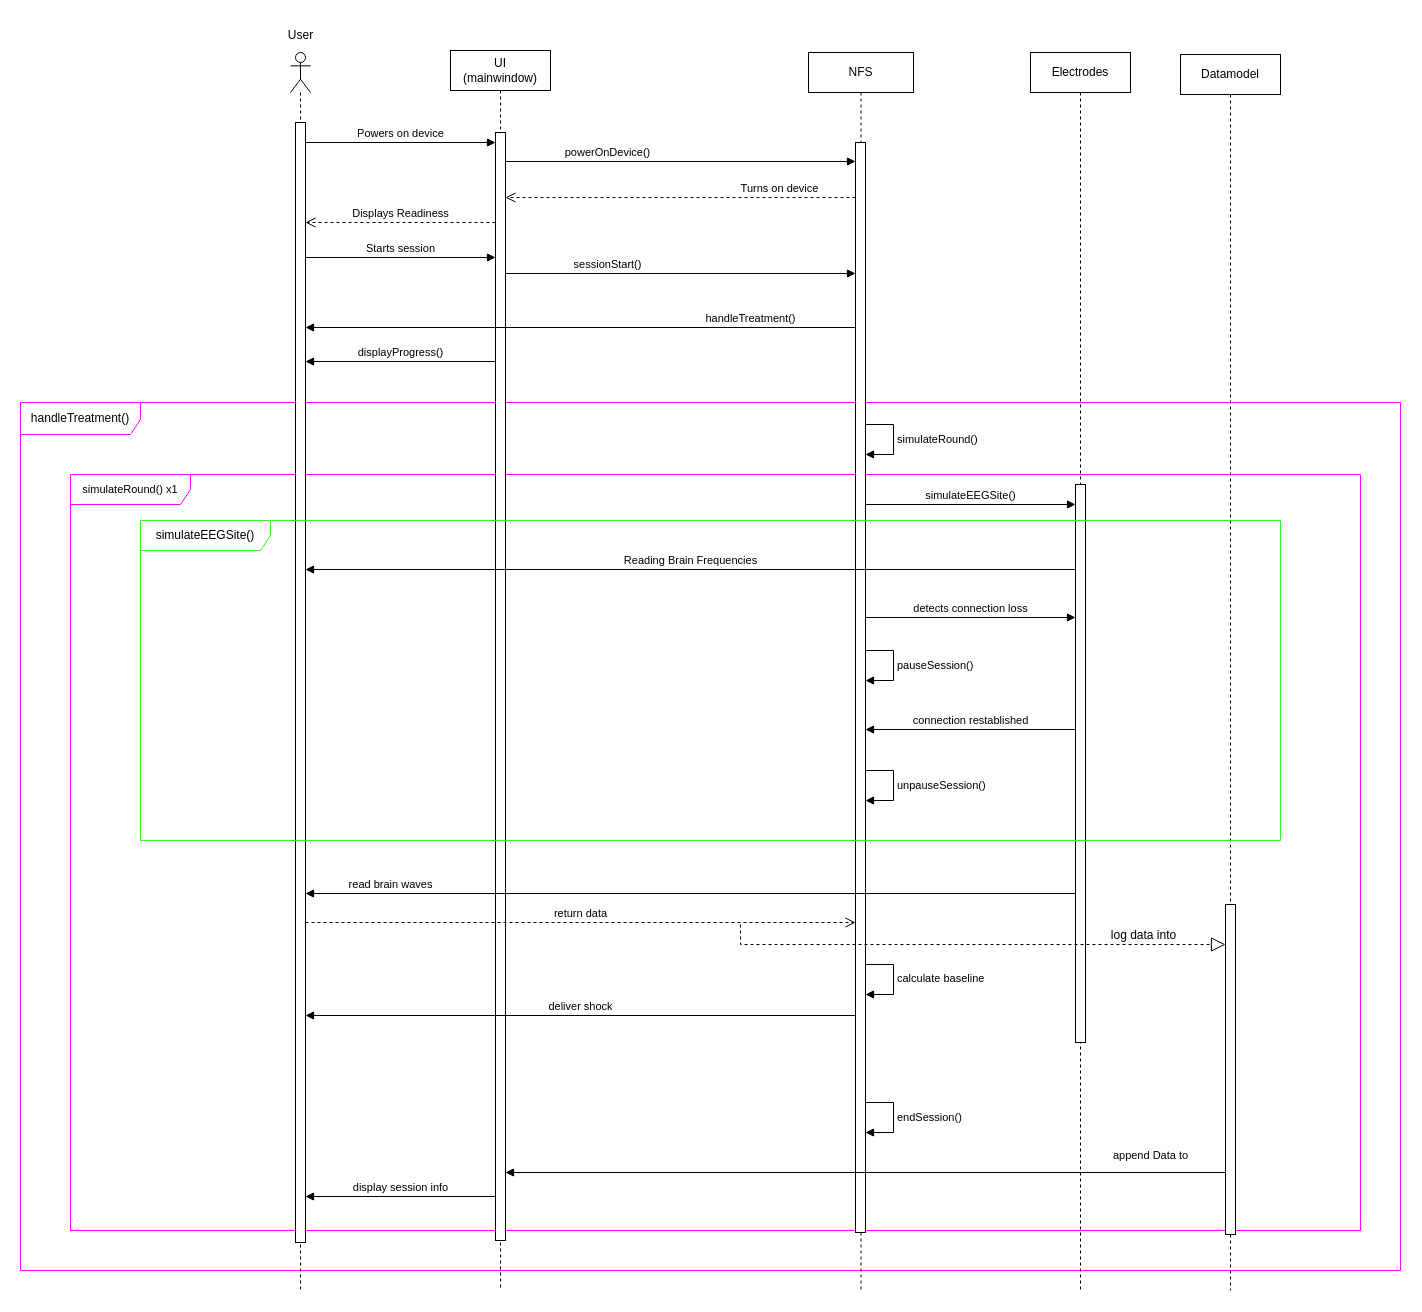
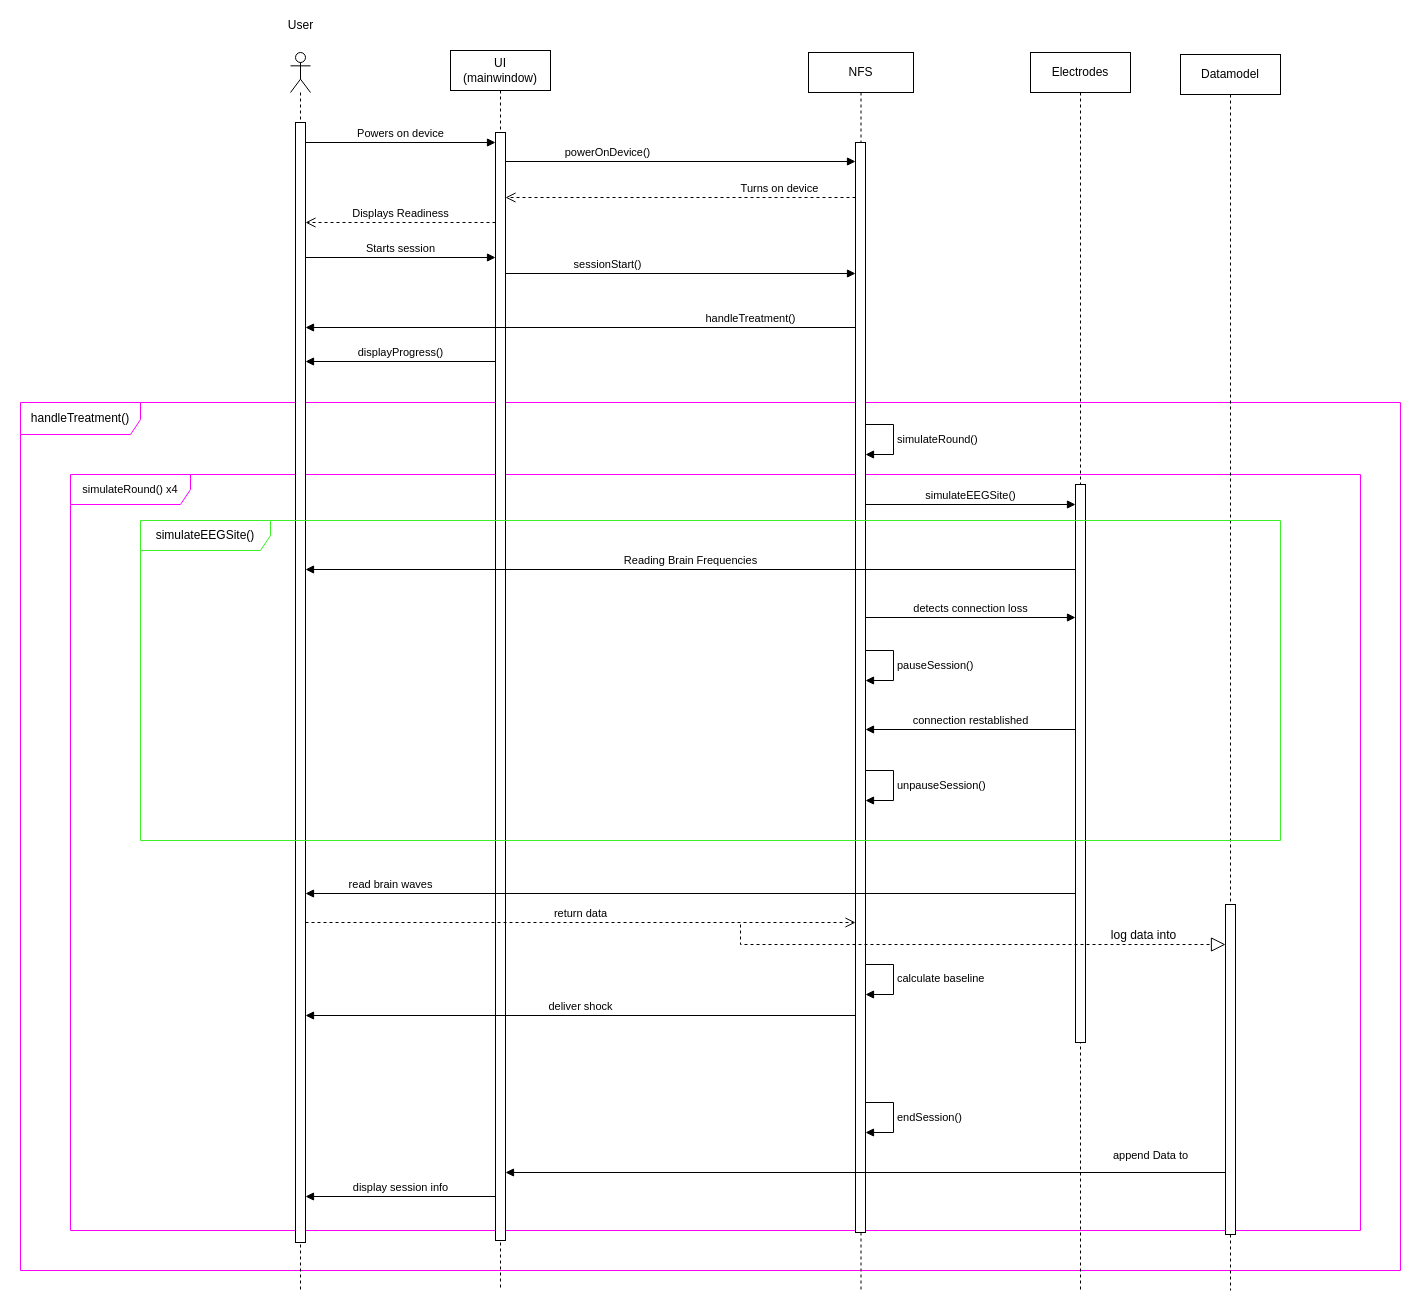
node "User": moved (301, 36) -> (301, 26)
node "simulateRound() x1": label "simulateRound() x1" -> "simulateRound() x4"
